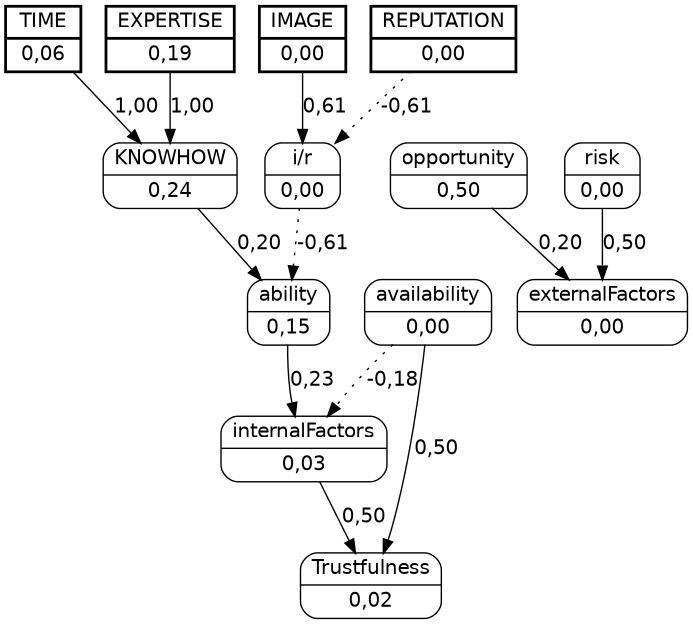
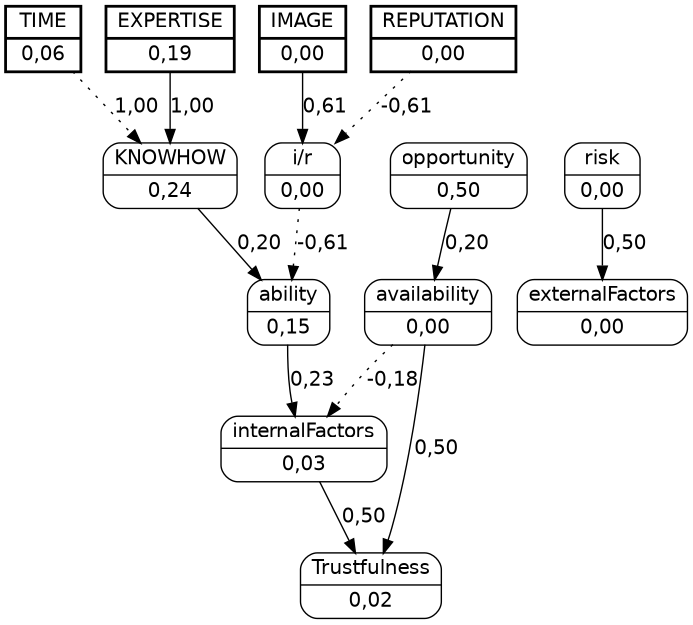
edge "TIME" -> "KNOWHOW": style solid -> dotted
edge "opportunity" -> "externalFactors": now "opportunity" -> "availability"
